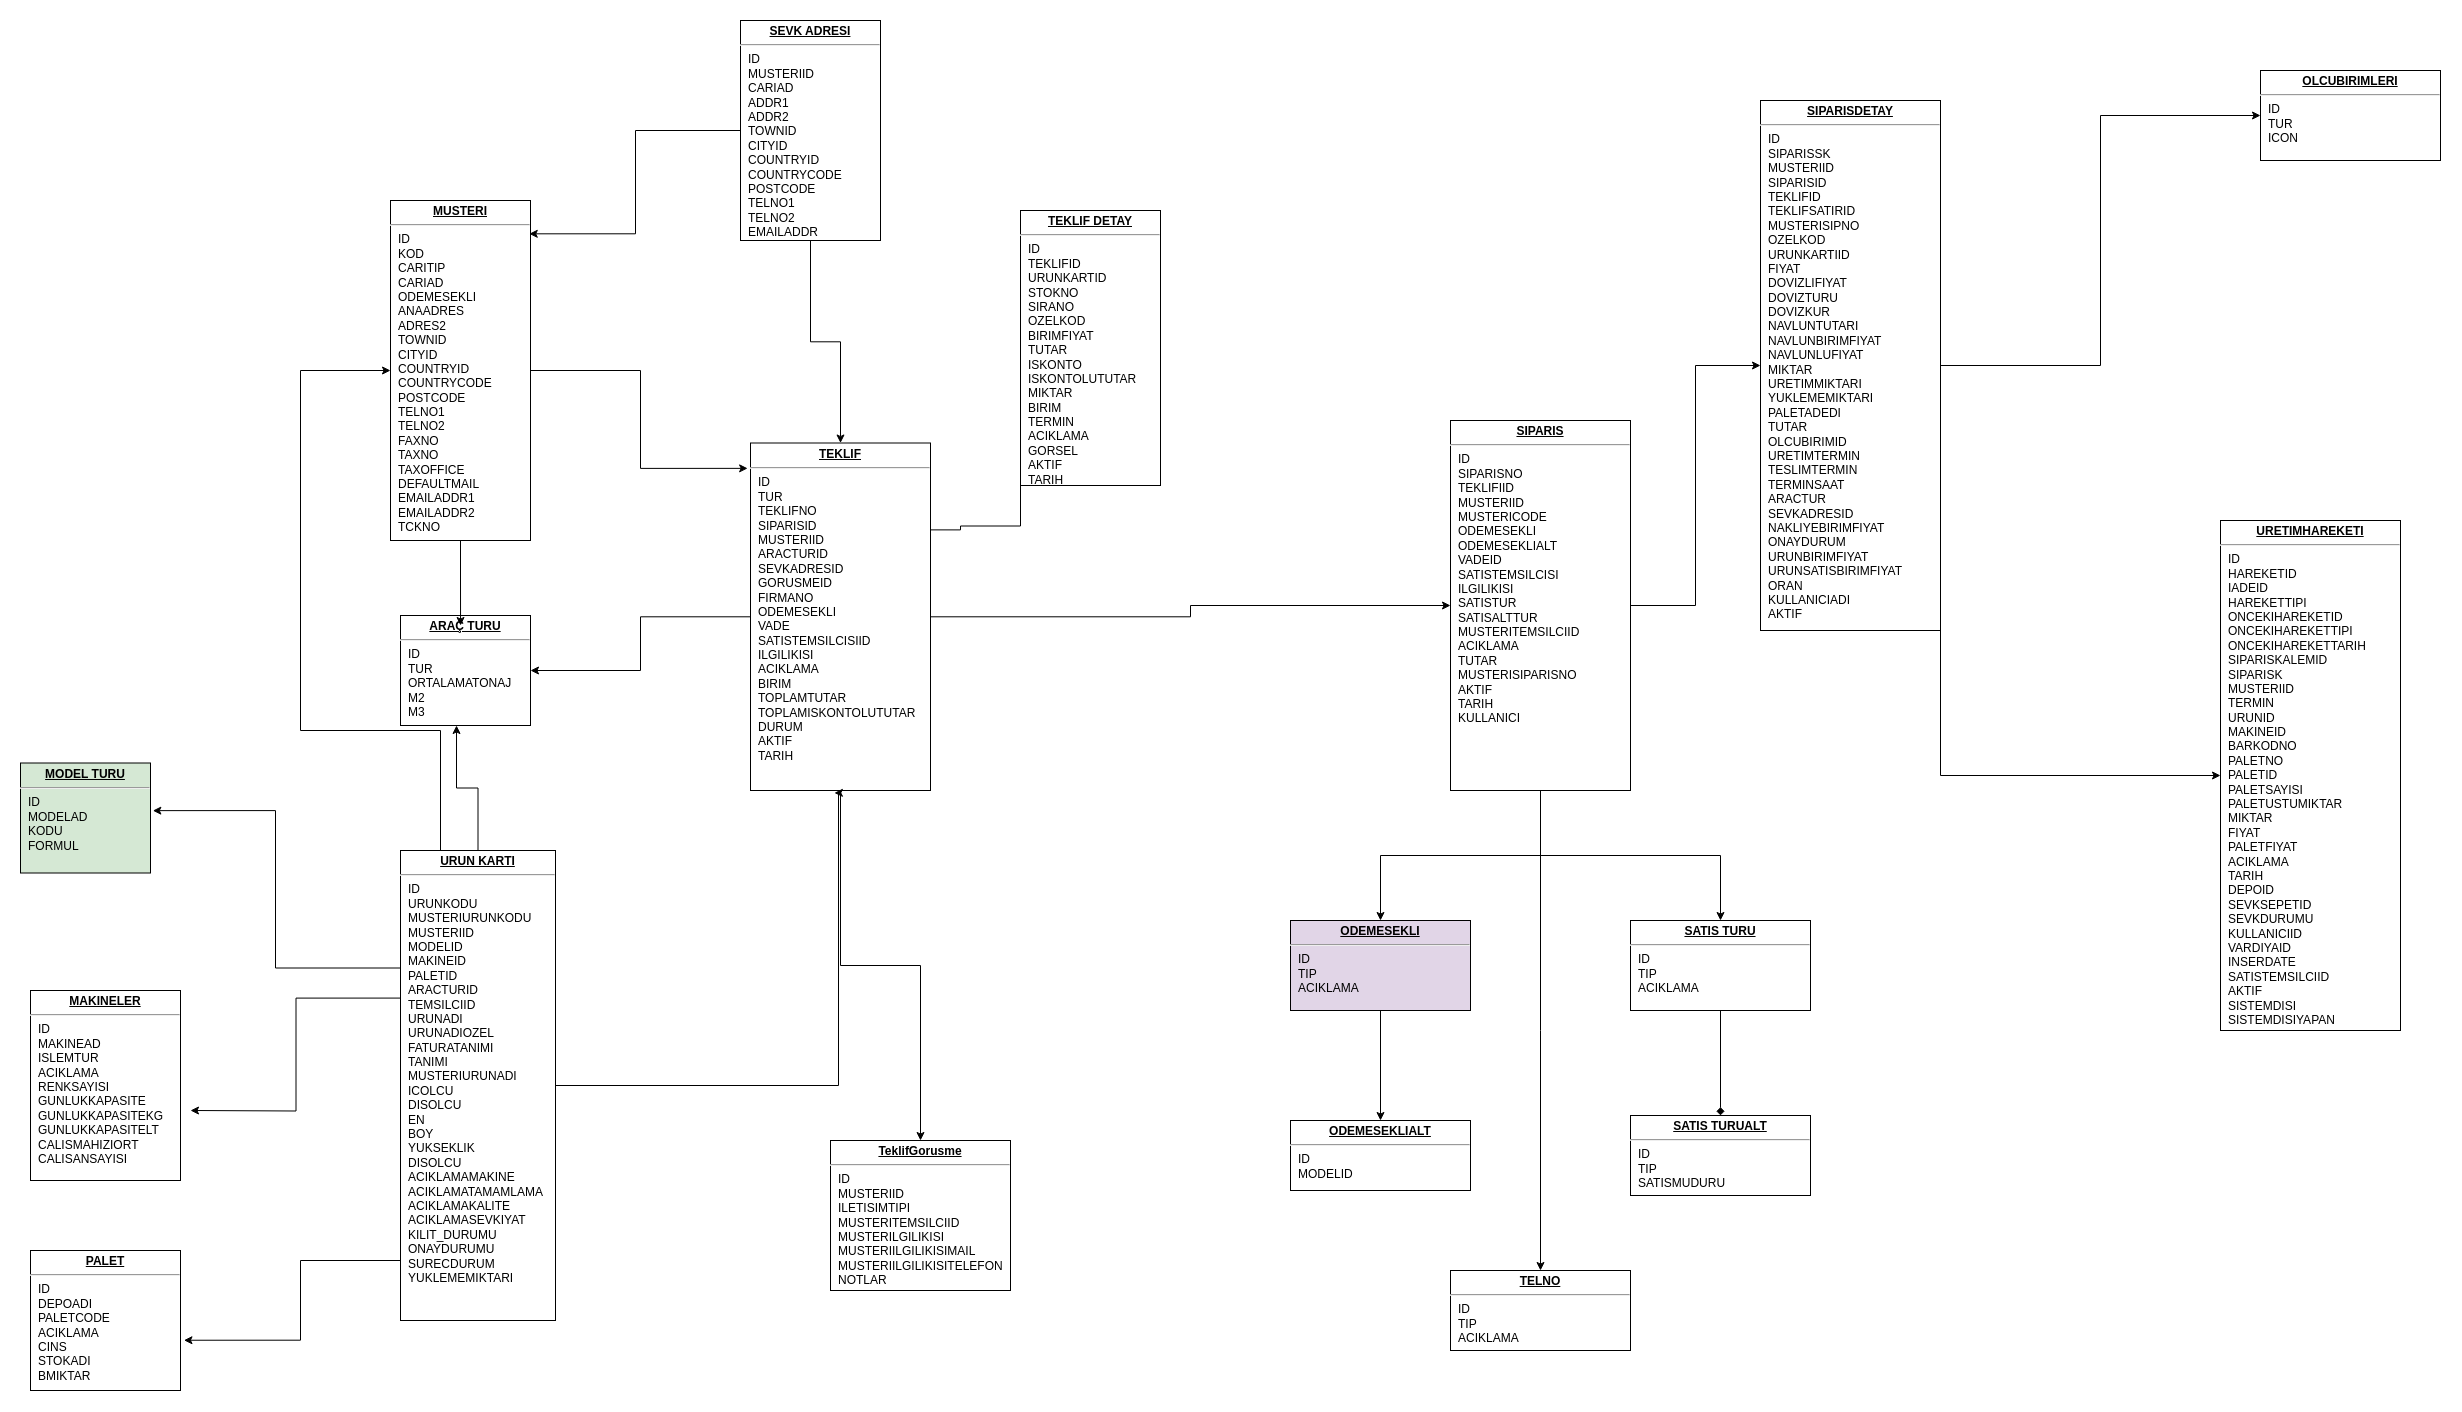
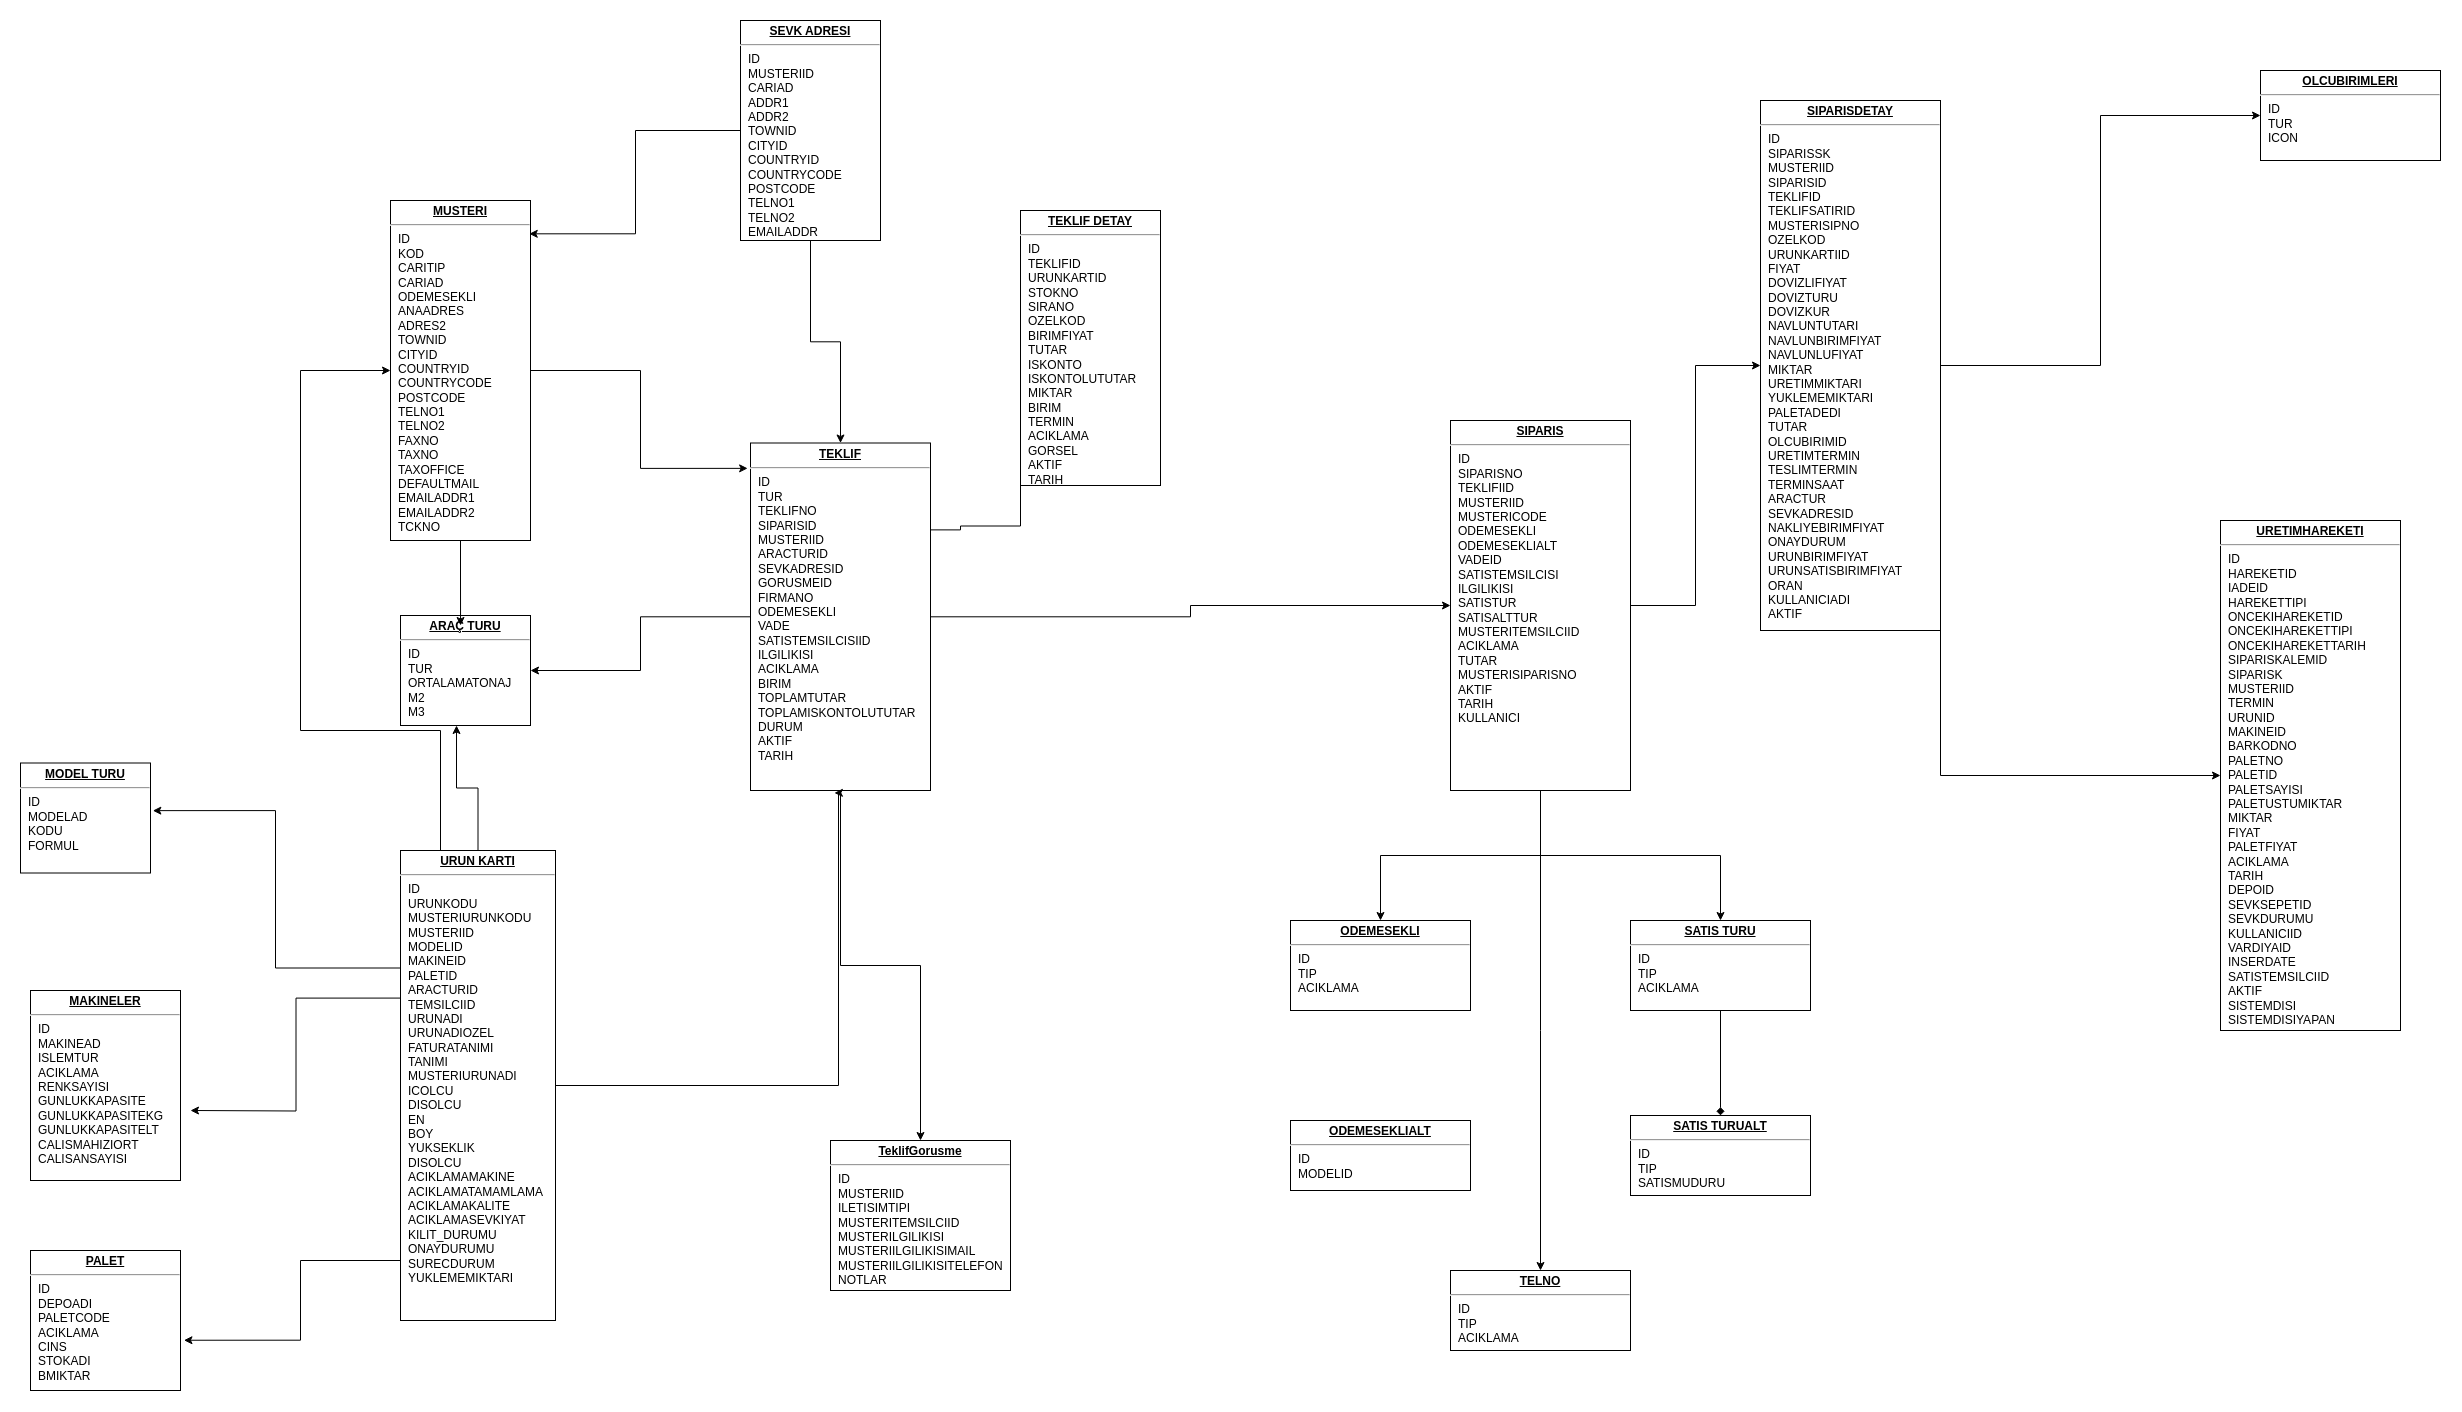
node "MODEL TURU ID MODELAD KODU FORMUL": fillcolor #d5e8d4 -> #ffffff
node "ODEMESEKLI ID TIP ACIKLAMA": fillcolor #e1d5e7 -> #ffffff
edge "ODEMESEKLI ID TIP ACIKLAMA" -> "ODEMESEKLIALT ID MODELID": removed
